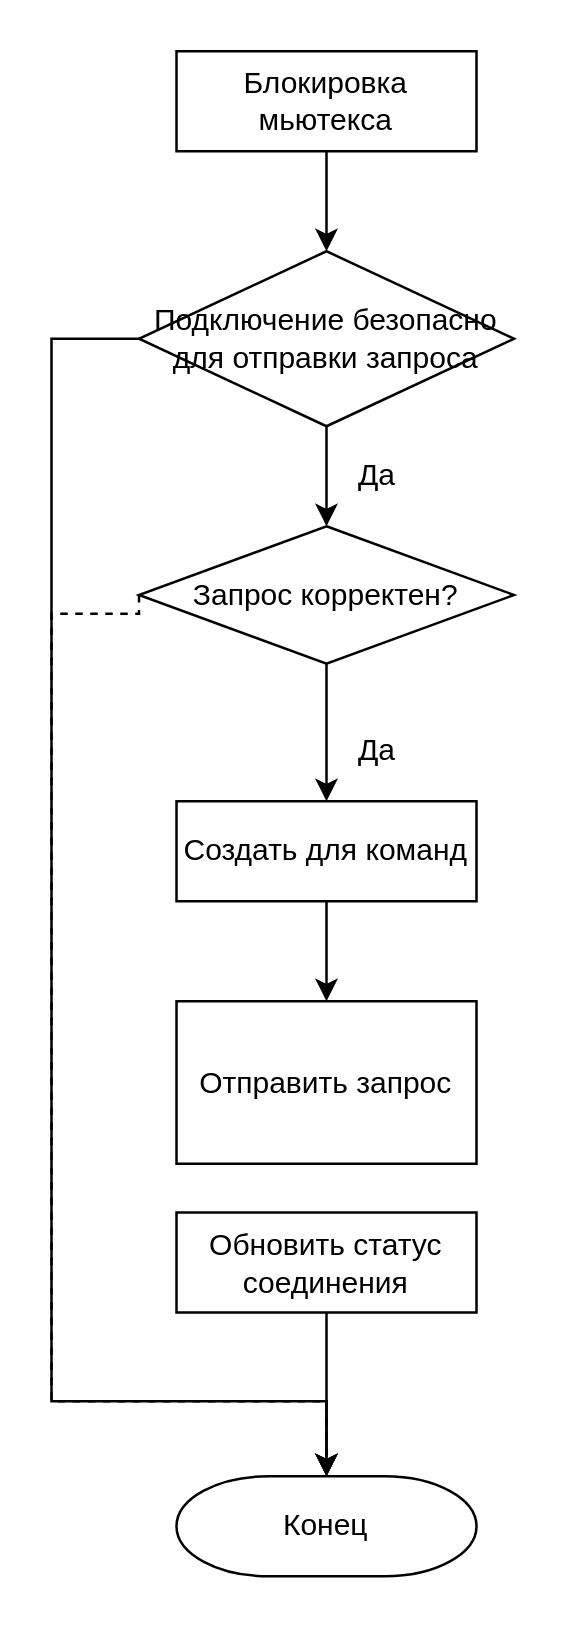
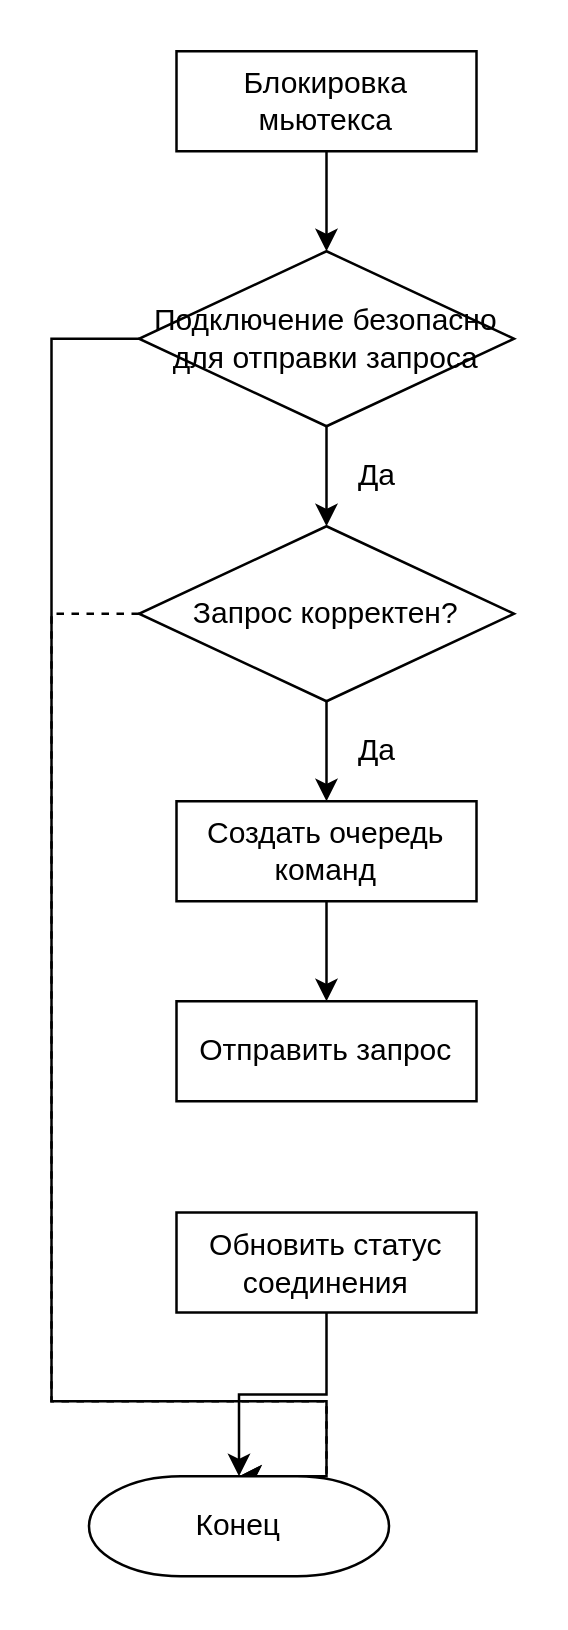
node "Запрос корректен?": size 375x138 -> 375x175
node "Создать для команд": label "Создать для команд" -> "Создать очередь команд"
node "Отправить запрос": size 300x163 -> 300x100
node "Конец": moved (326, 1526) -> (239, 1526)
